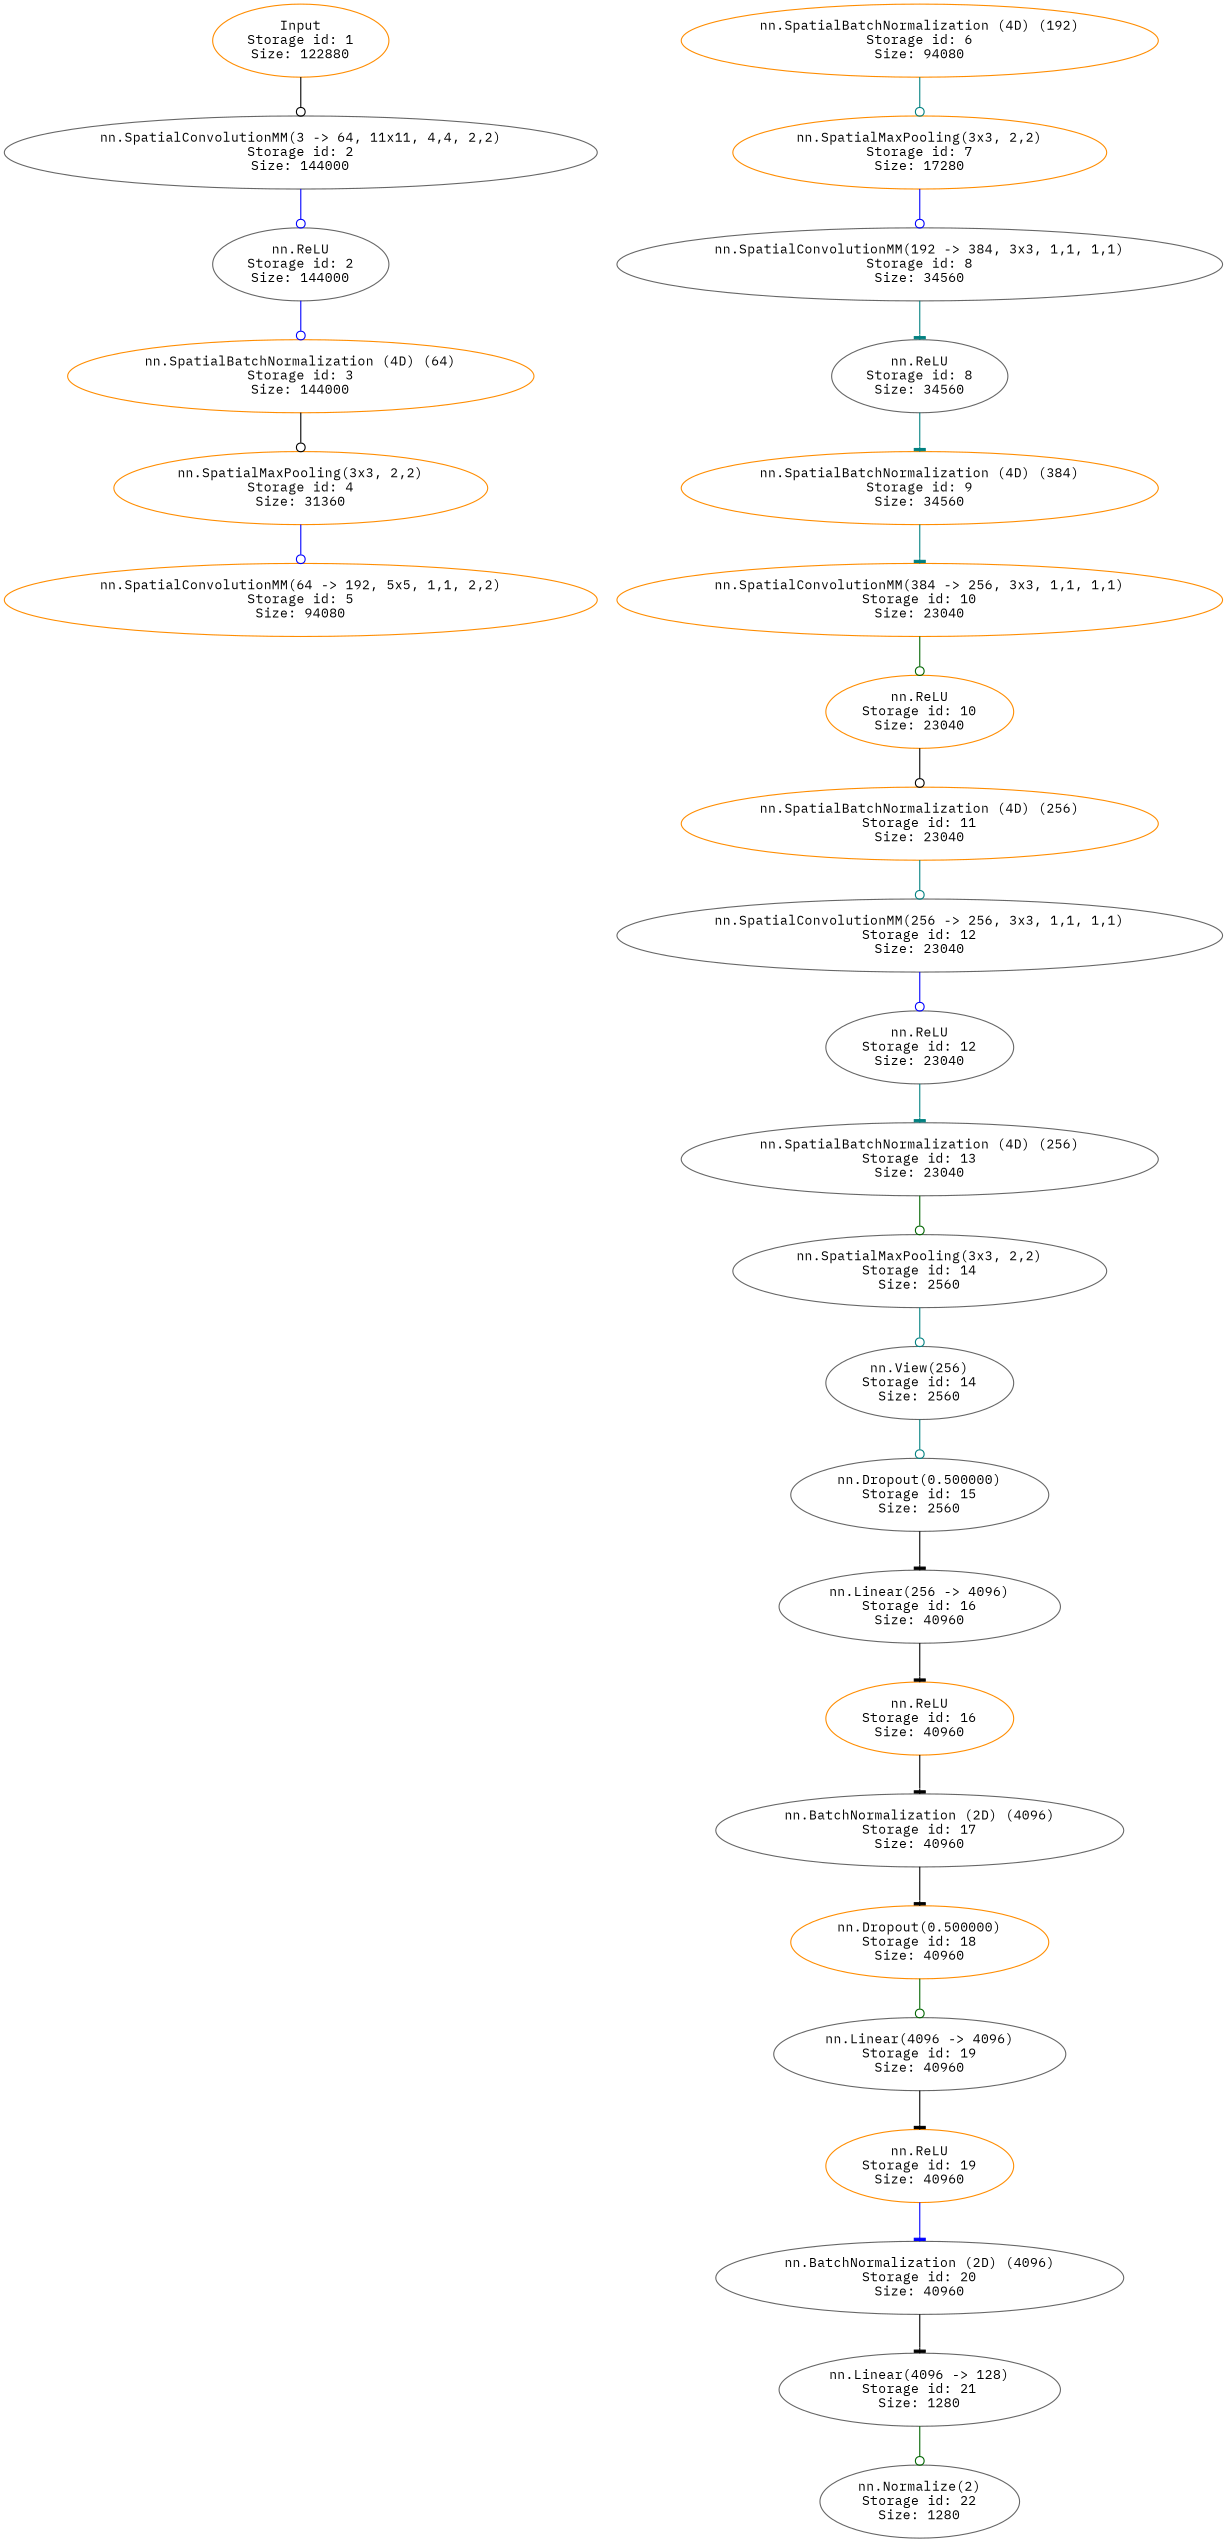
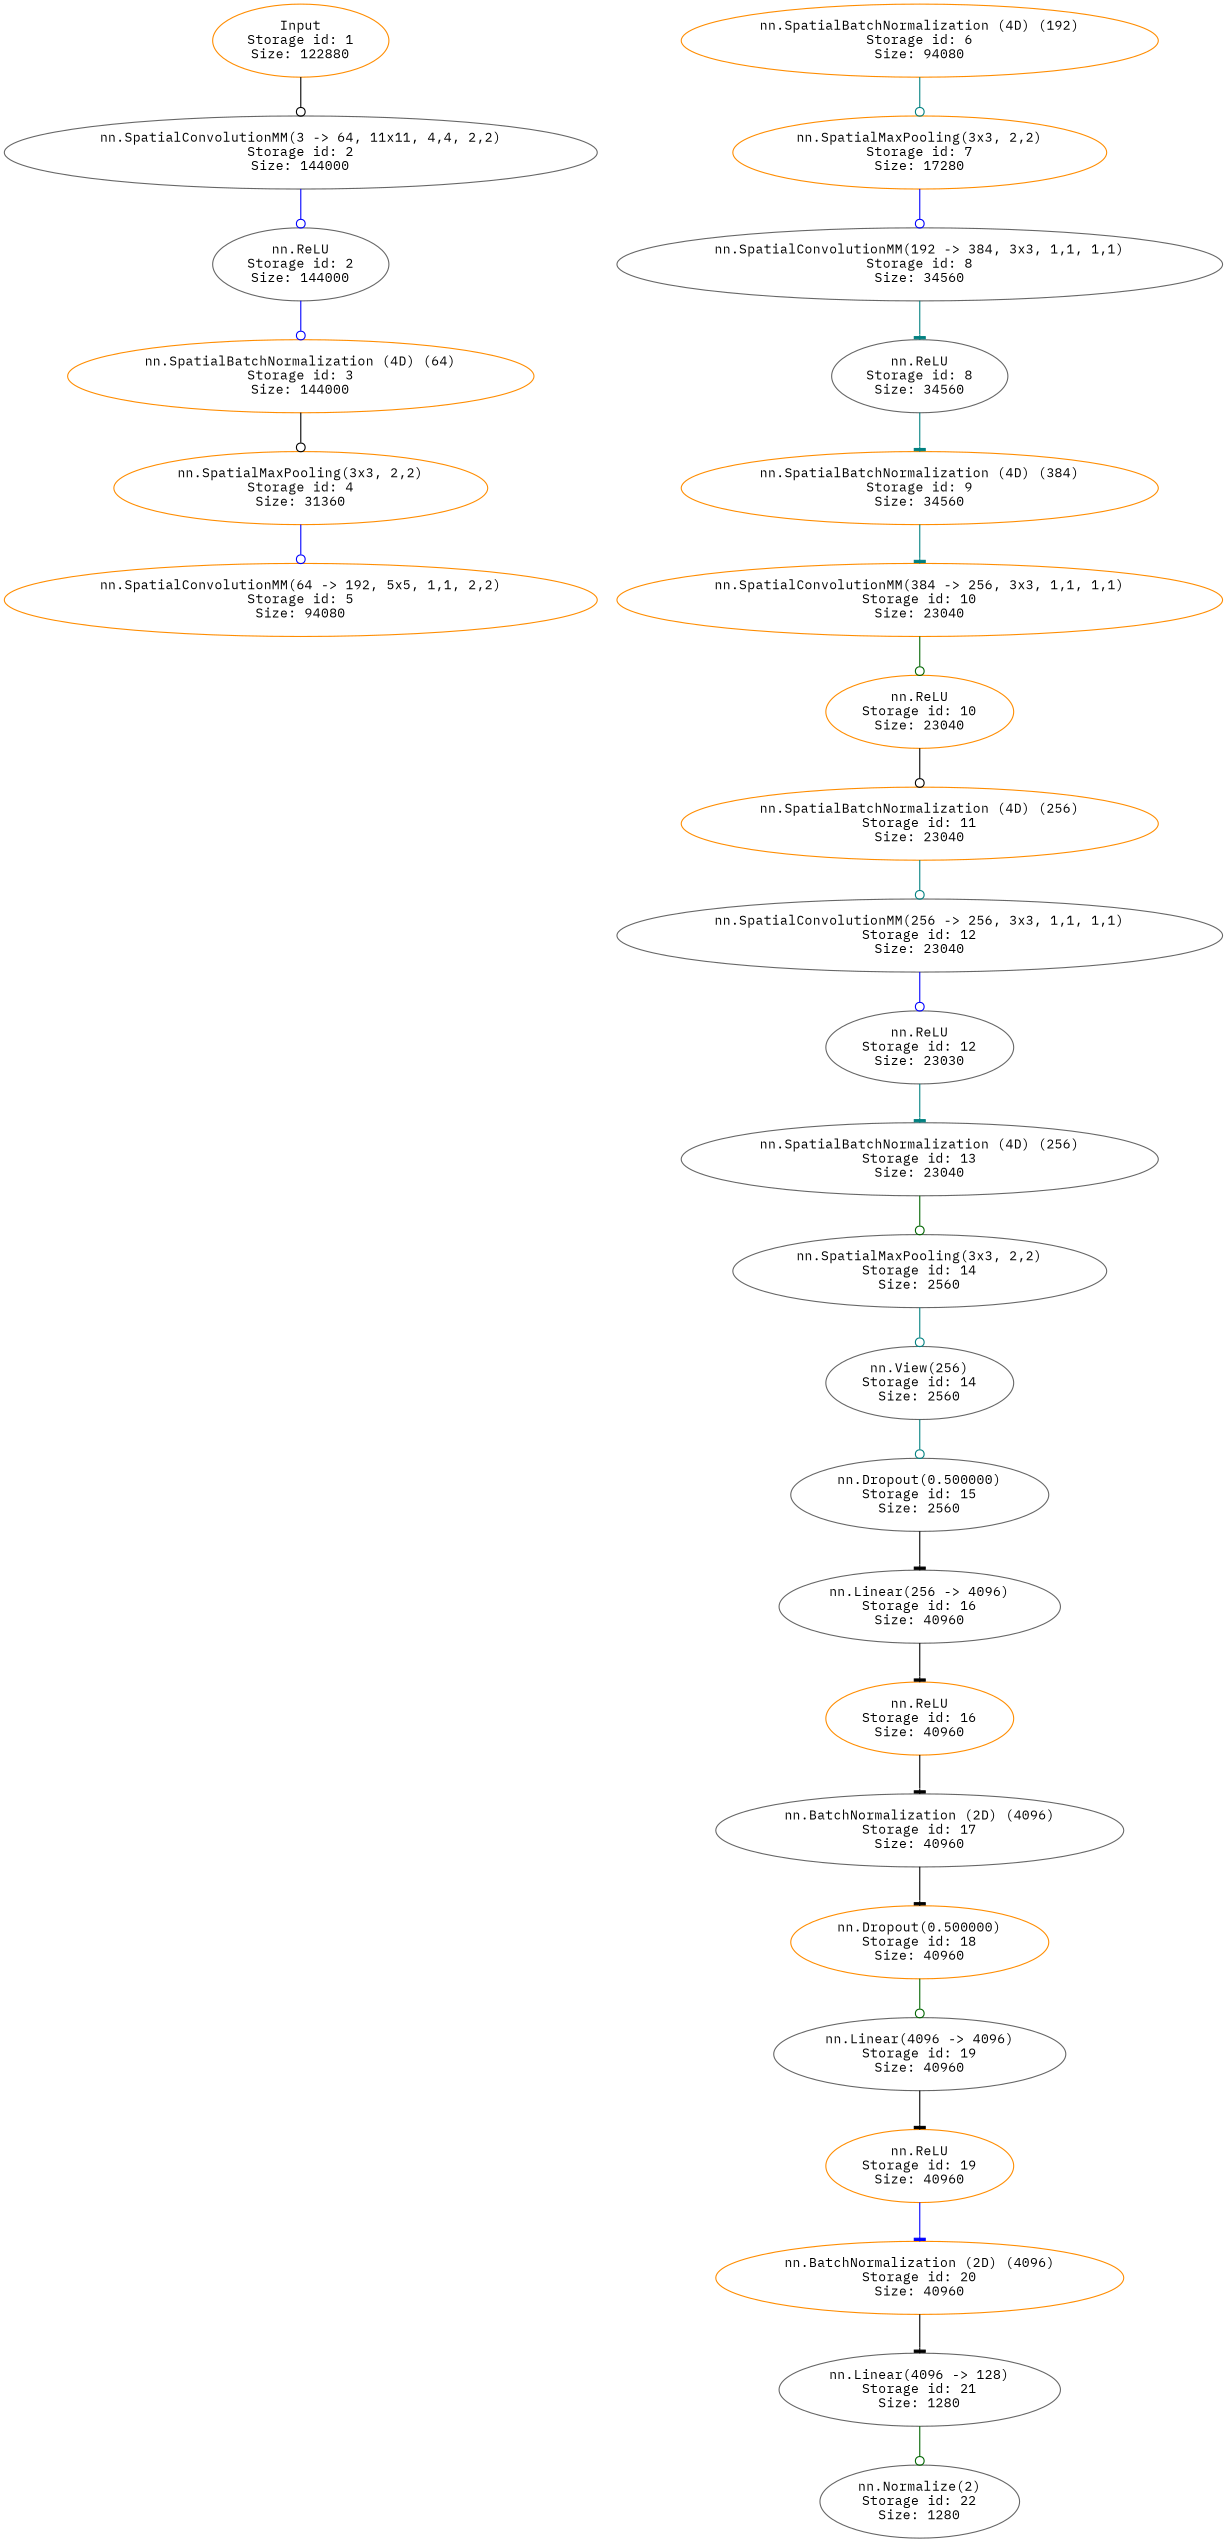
node "nn.ReLU Storage id: 12 Size: 23040": label "nn.ReLU Storage id: 12 Size: 23040" -> "nn.ReLU Storage id: 12 Size: 23030"
node "nn.BatchNormalization (2D) (4096) Storage id: 20 Size: 40960": color gray40 -> darkorange
